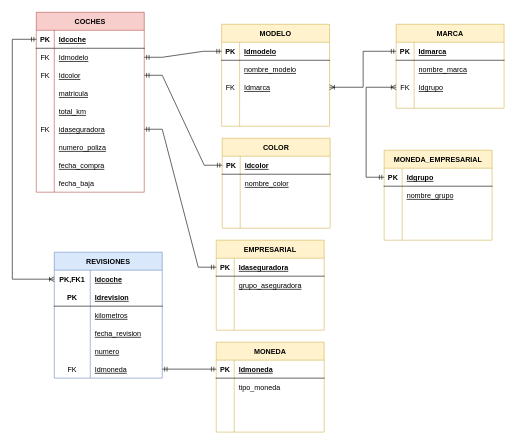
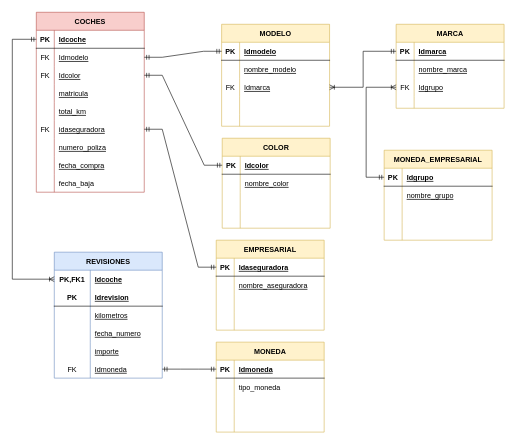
node "grupo_aseguradora": label "grupo_aseguradora" -> "nombre_aseguradora"
node "fecha_revision": label "fecha_revision" -> "fecha_numero"
node "numero": label "numero" -> "importe"
